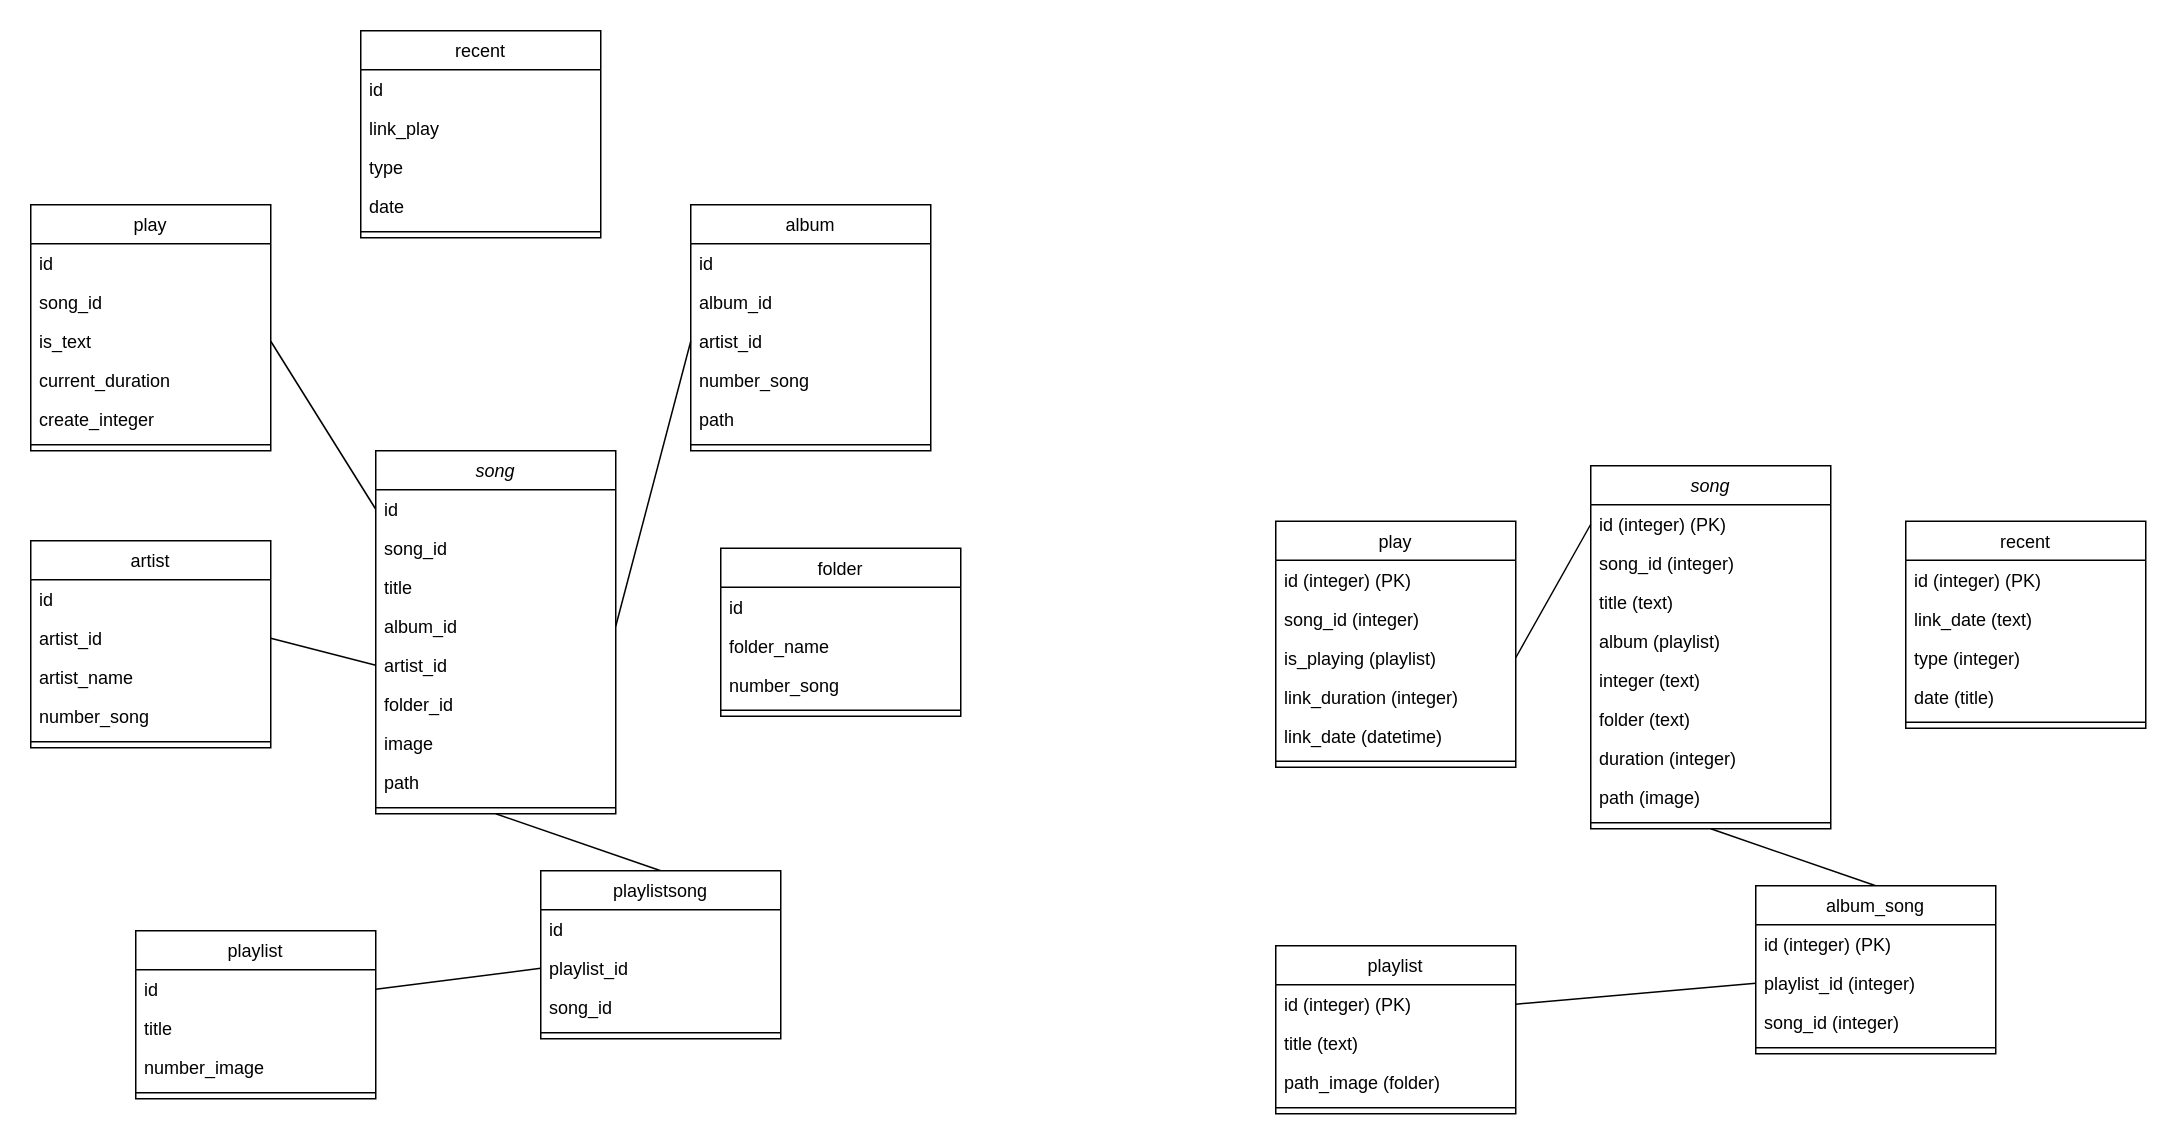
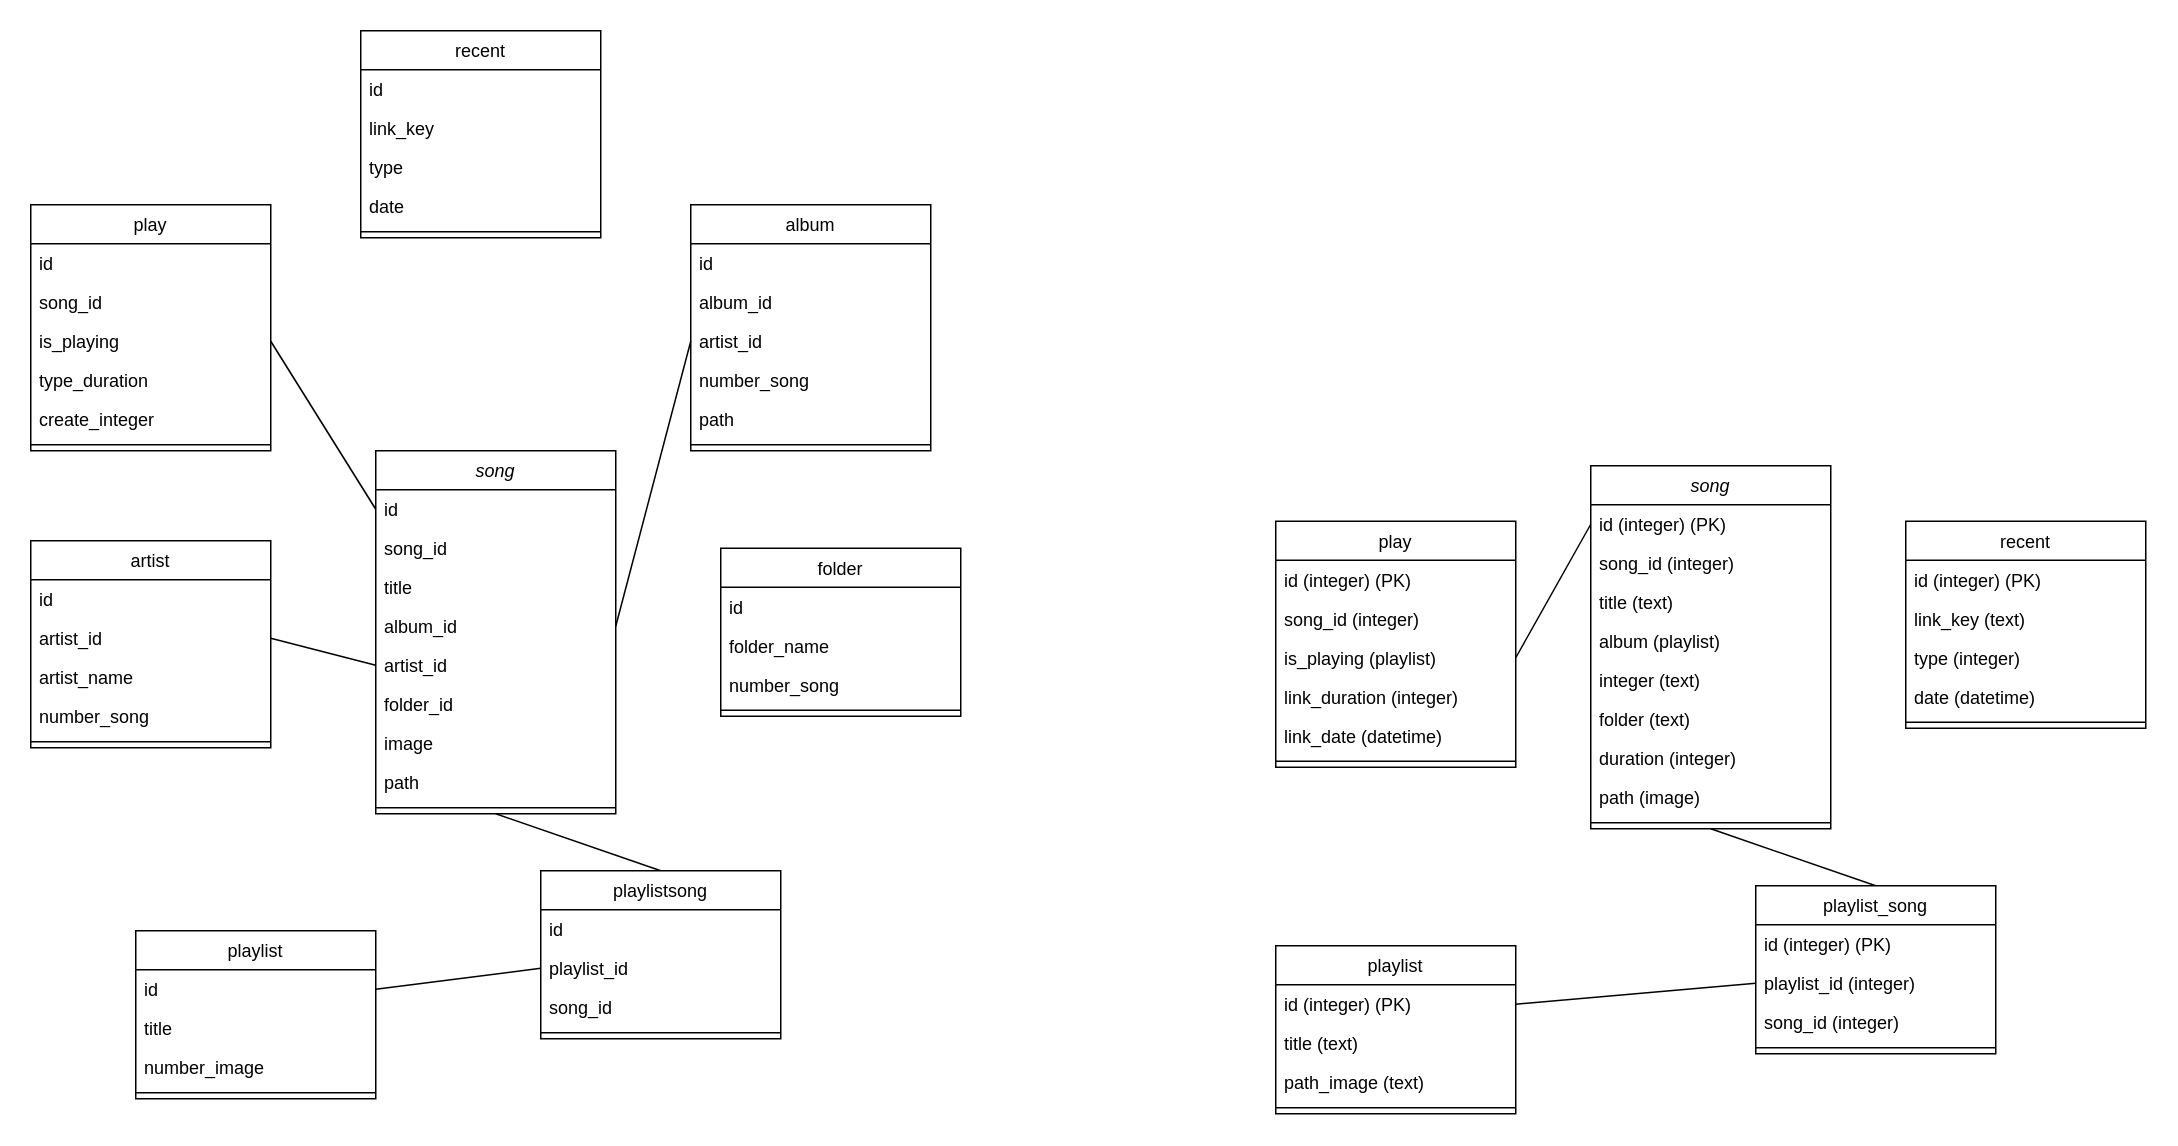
node "link_play": label "link_play" -> "link_key"
node "is_text": label "is_text" -> "is_playing"
node "current_duration": label "current_duration" -> "type_duration"
node "link_date (text)": label "link_date (text)" -> "link_key (text)"
node "date (title)": label "date (title)" -> "date (datetime)"
node "album_song": label "album_song" -> "playlist_song"
node "path_image (folder)": label "path_image (folder)" -> "path_image (text)"
